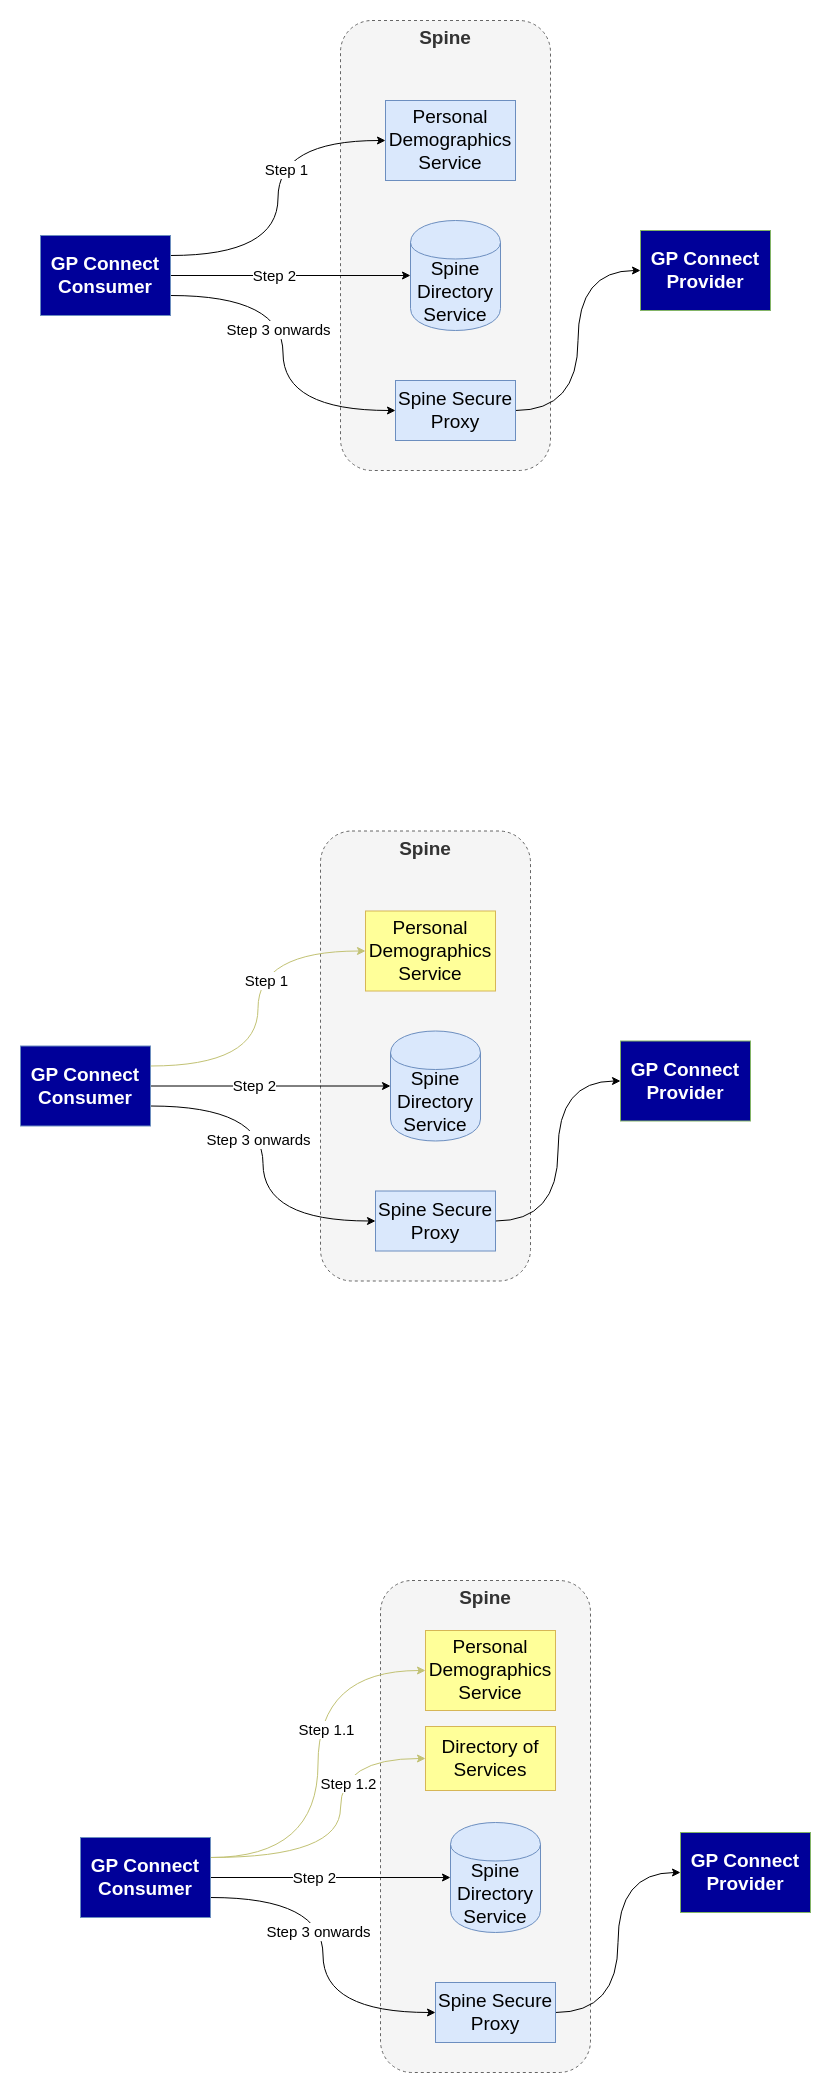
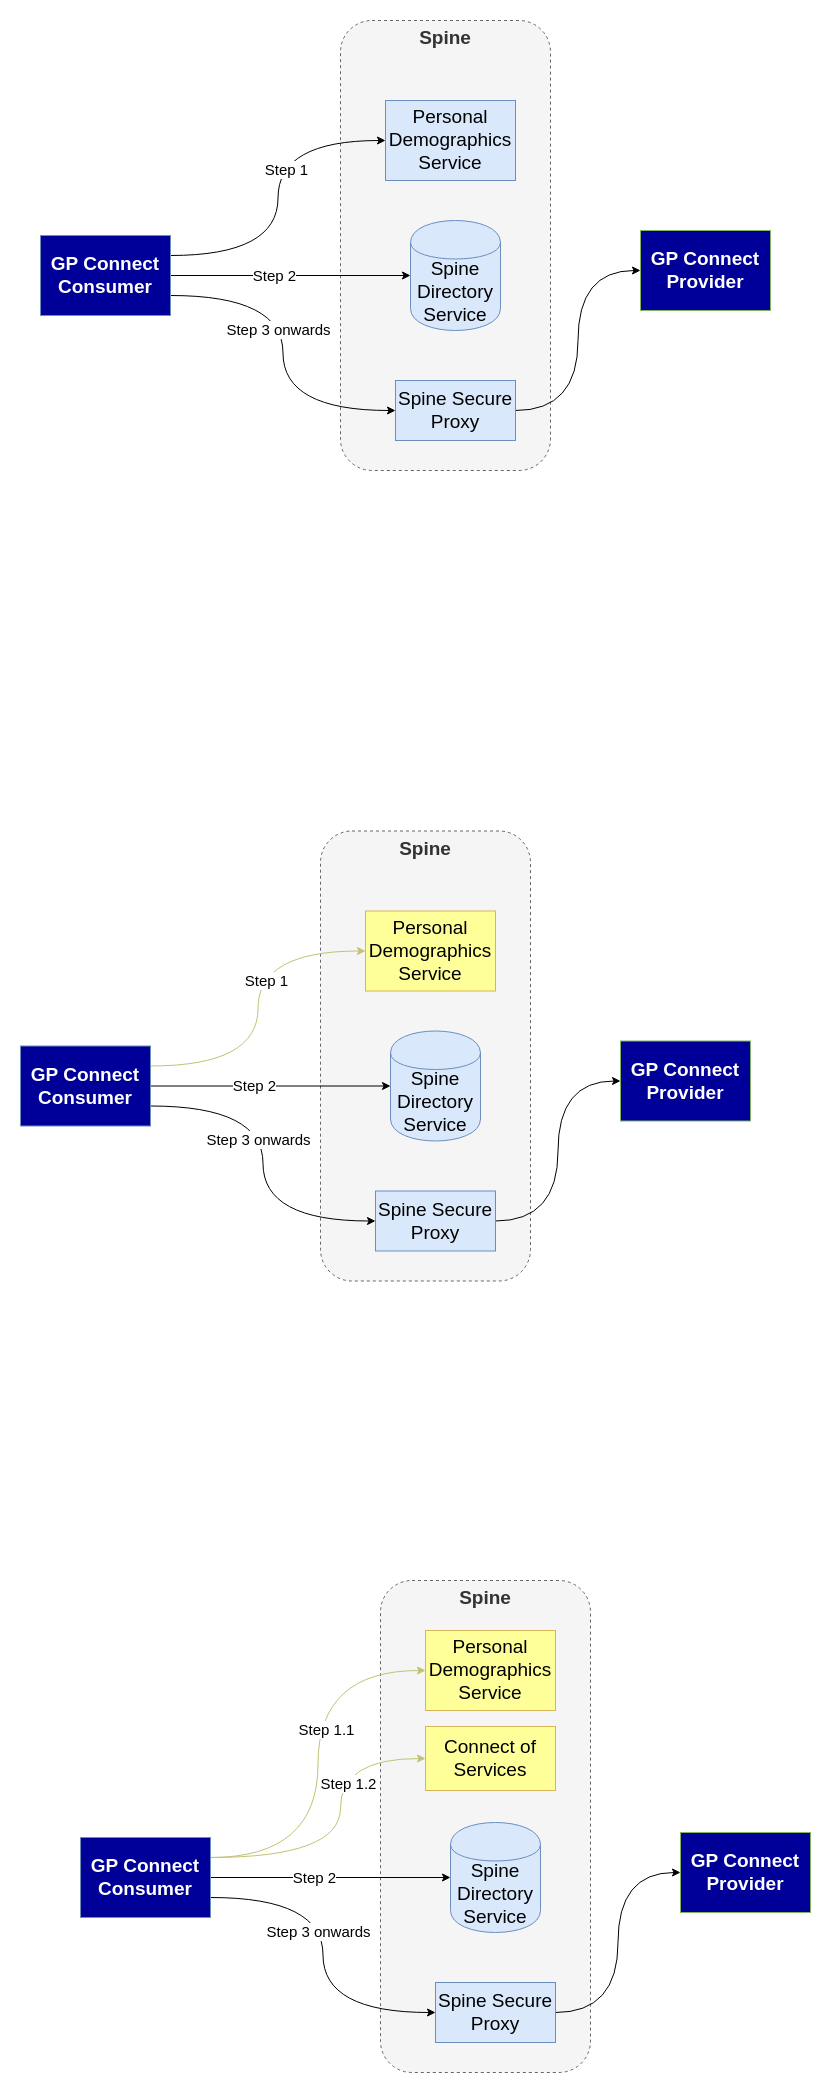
node "Directory of Services": label "Directory of Services" -> "Connect of Services"
